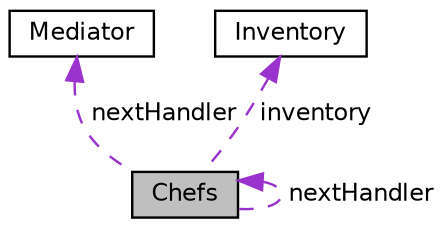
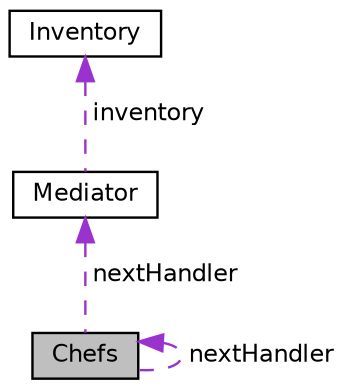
edge "Chefs" -> "Inventory": now "Mediator" -> "Inventory"
